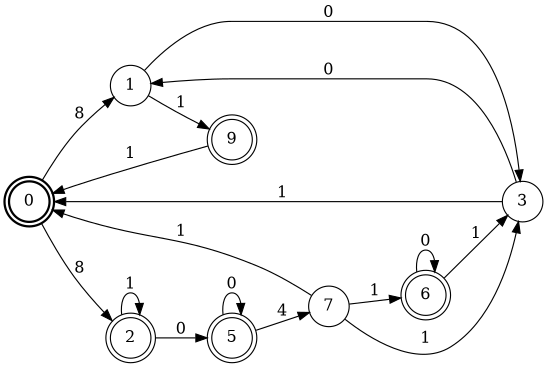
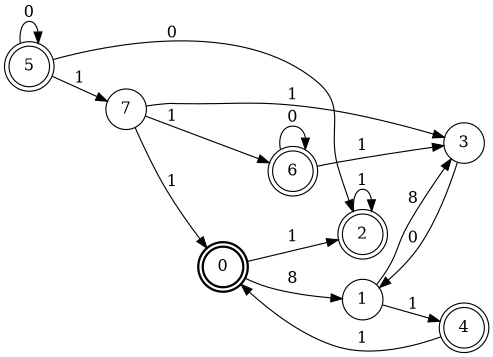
edge "1" -> "3": label "0" -> "8"
node "9": label "9" -> "4"
edge "3" -> "0": removed, label "1"
edge "0" -> "2": label "8" -> "1"
edge "5" -> "7": label "4" -> "1"
edge "2" -> "5": reversed
